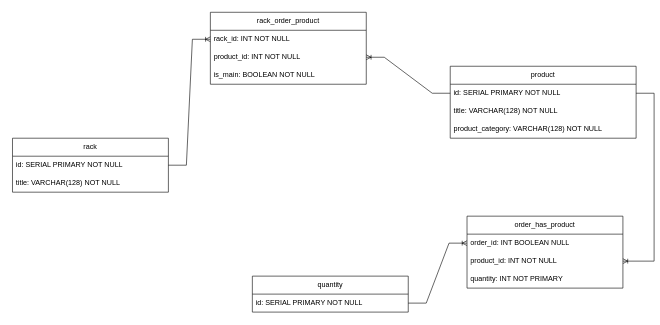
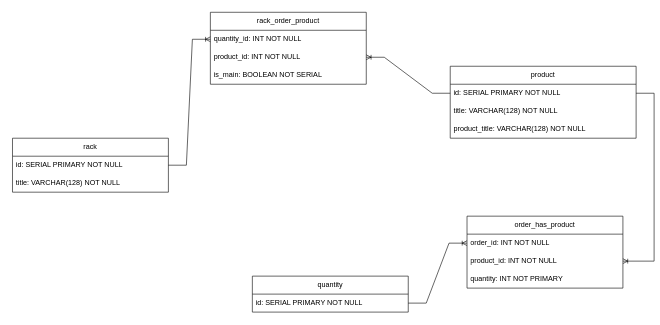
node "rack_id: INT NOT NULL": label "rack_id: INT NOT NULL" -> "quantity_id: INT NOT NULL"
node "is_main: BOOLEAN NOT NULL": label "is_main: BOOLEAN NOT NULL" -> "is_main: BOOLEAN NOT SERIAL"
node "product_category: VARCHAR(128) NOT NULL": label "product_category: VARCHAR(128) NOT NULL" -> "product_title: VARCHAR(128) NOT NULL"
node "order_id: INT BOOLEAN NULL": label "order_id: INT BOOLEAN NULL" -> "order_id: INT NOT NULL"
